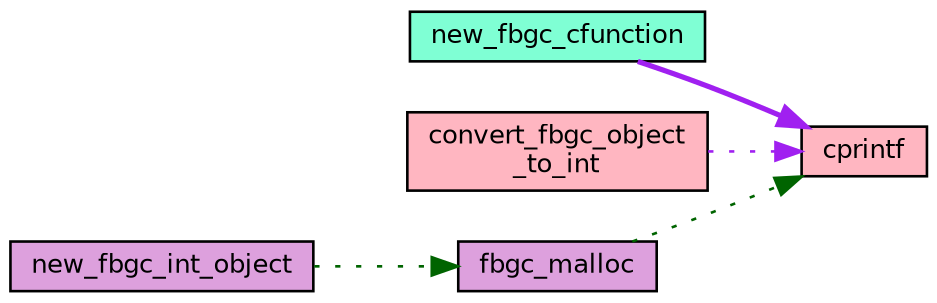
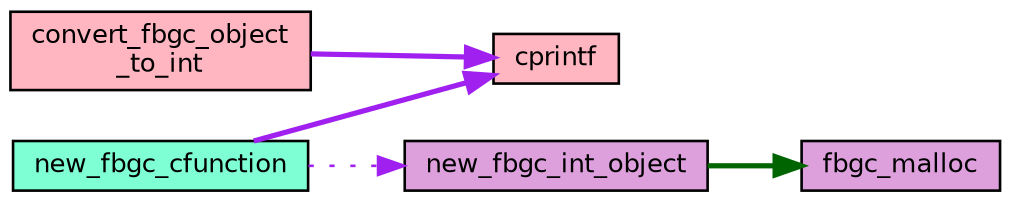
edge "convert_fbgc_object _to_int" -> "cprintf": style dotted -> bold
edge "new_fbgc_cfunction" -> "new_fbgc_int_object": added
edge "fbgc_malloc" -> "cprintf": removed
edge "new_fbgc_int_object" -> "fbgc_malloc": style dotted -> bold
